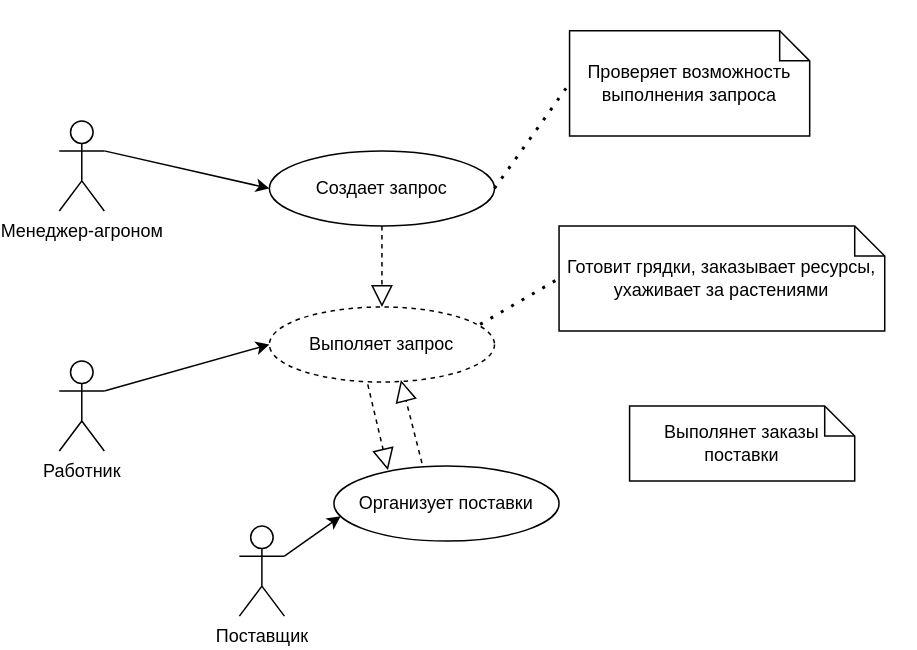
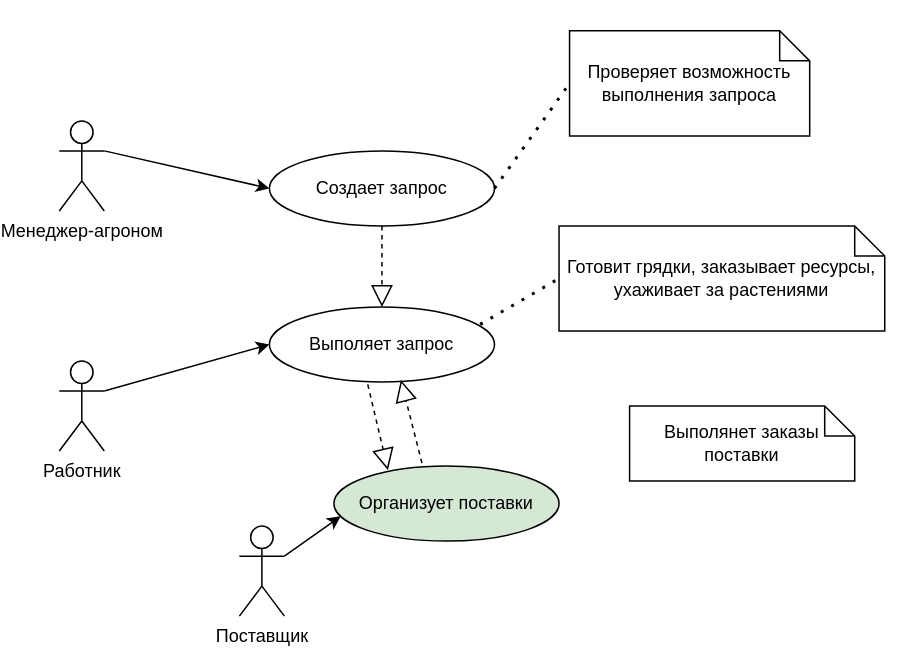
node "Выполяет запрос": style dashed -> solid
node "Организует поставки": fillcolor #ffffff -> #d5e8d4
